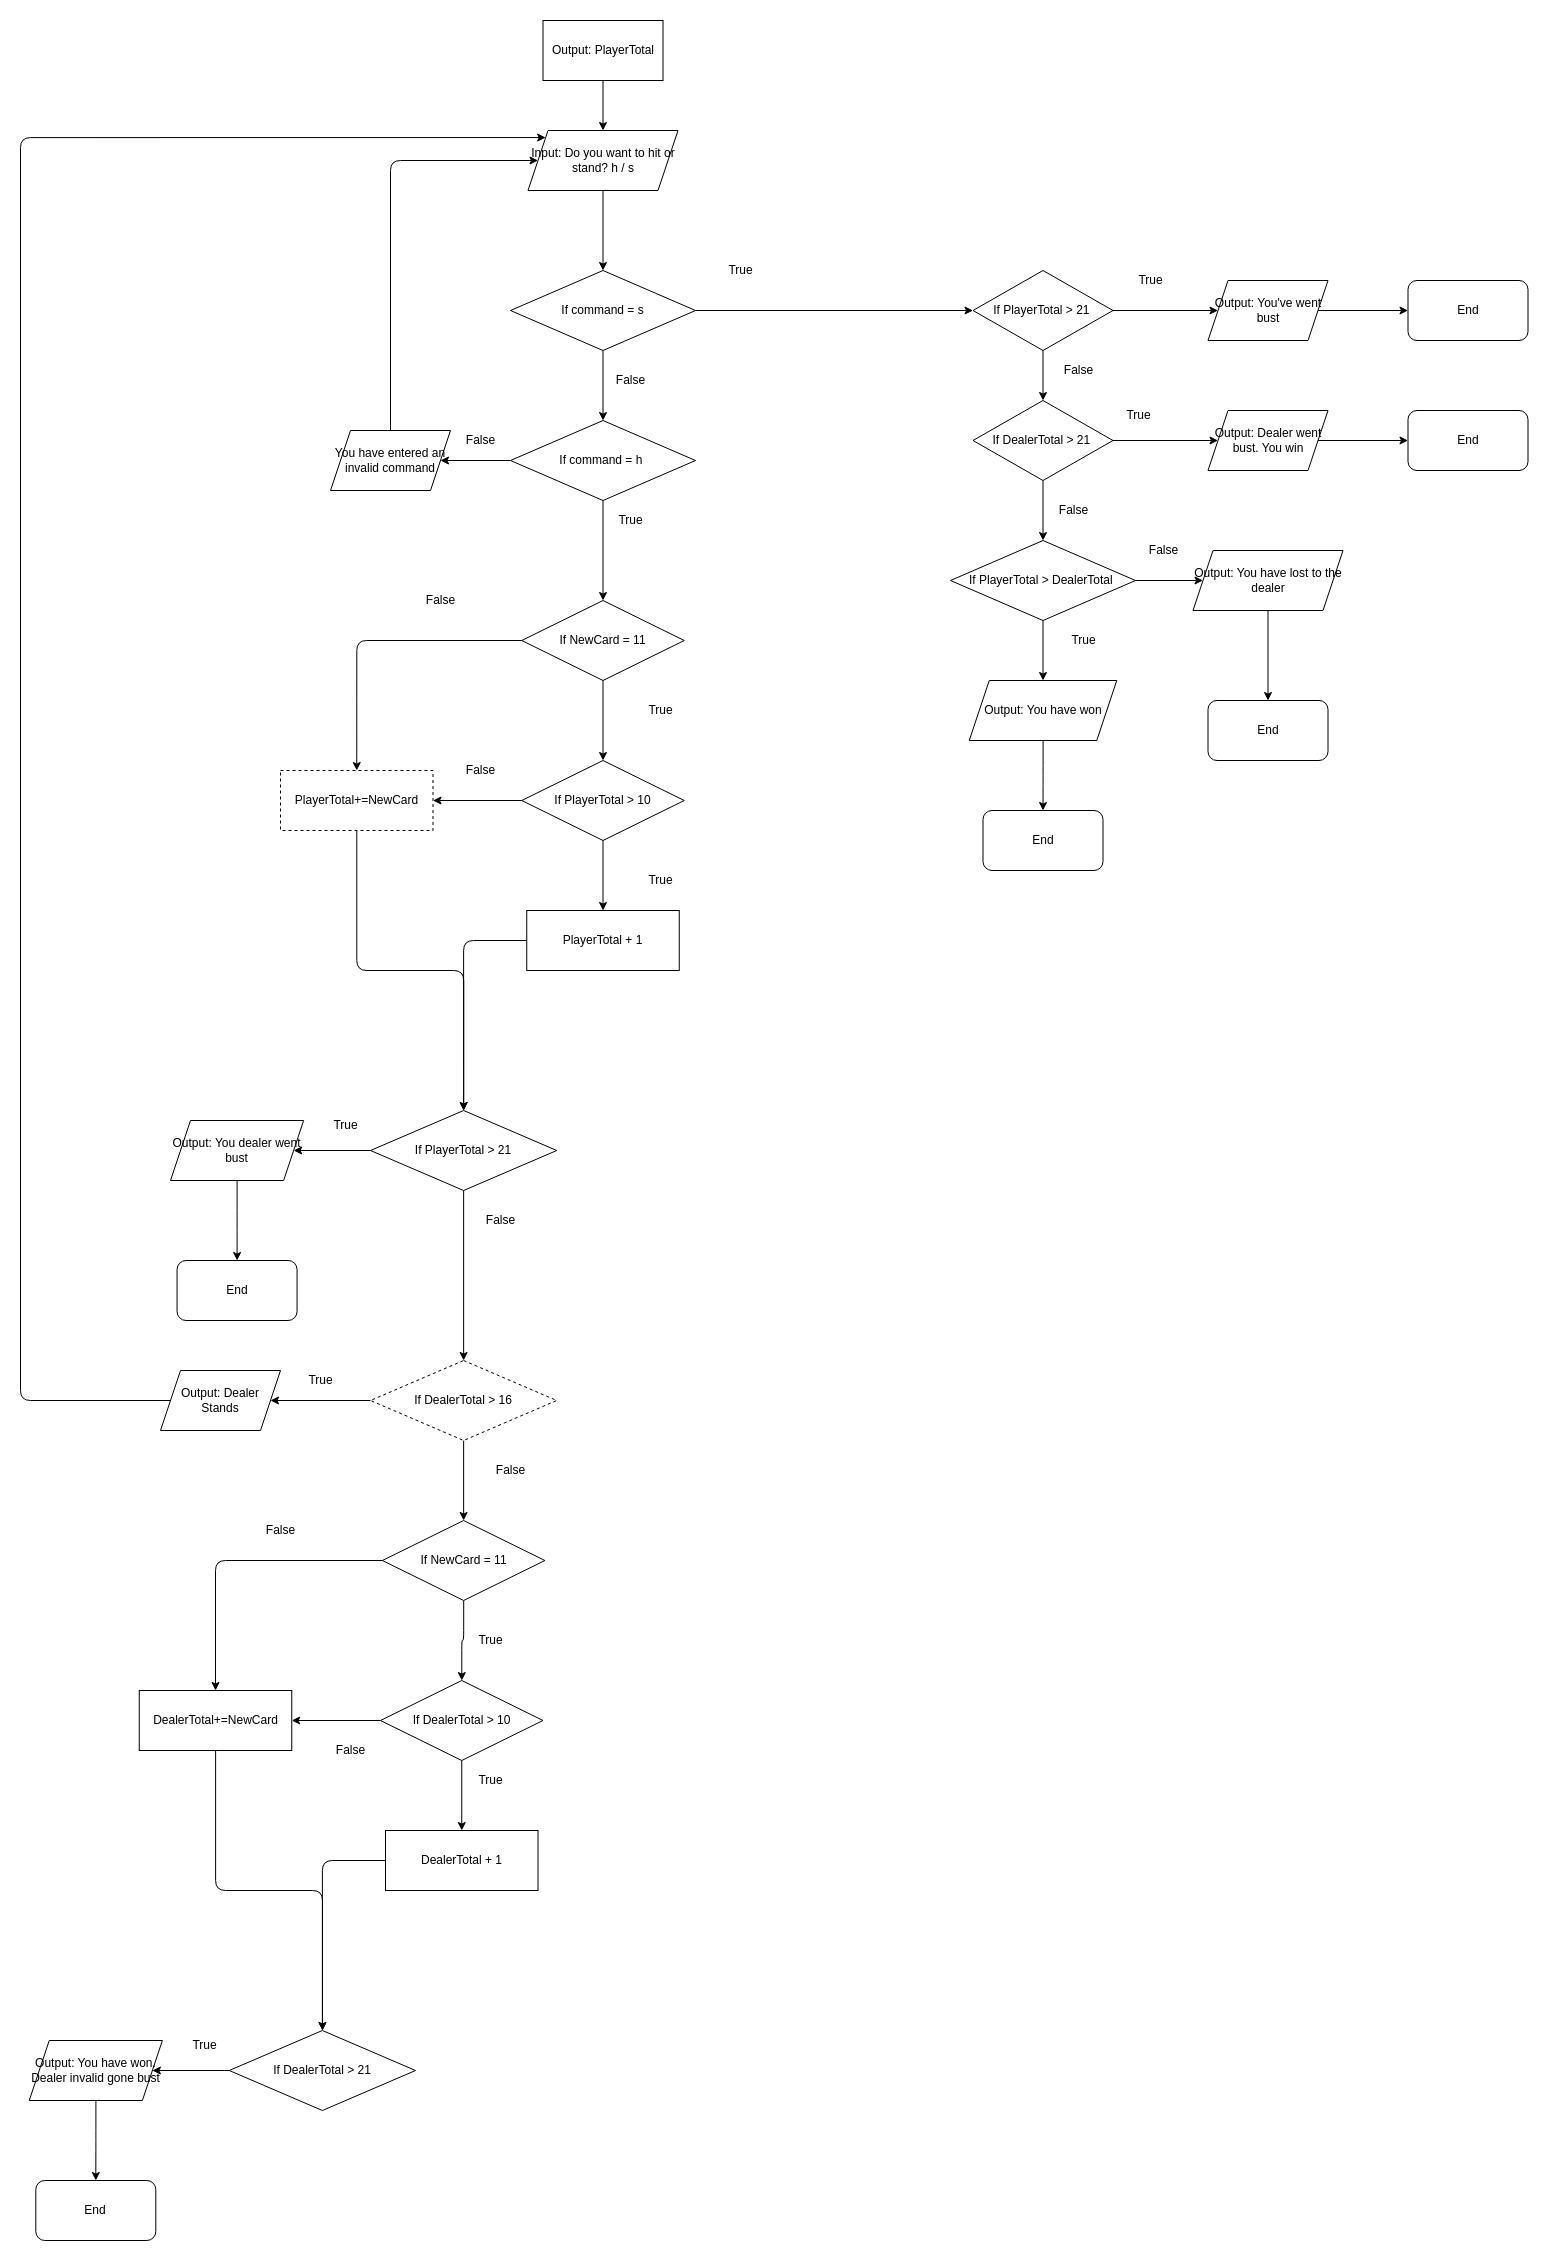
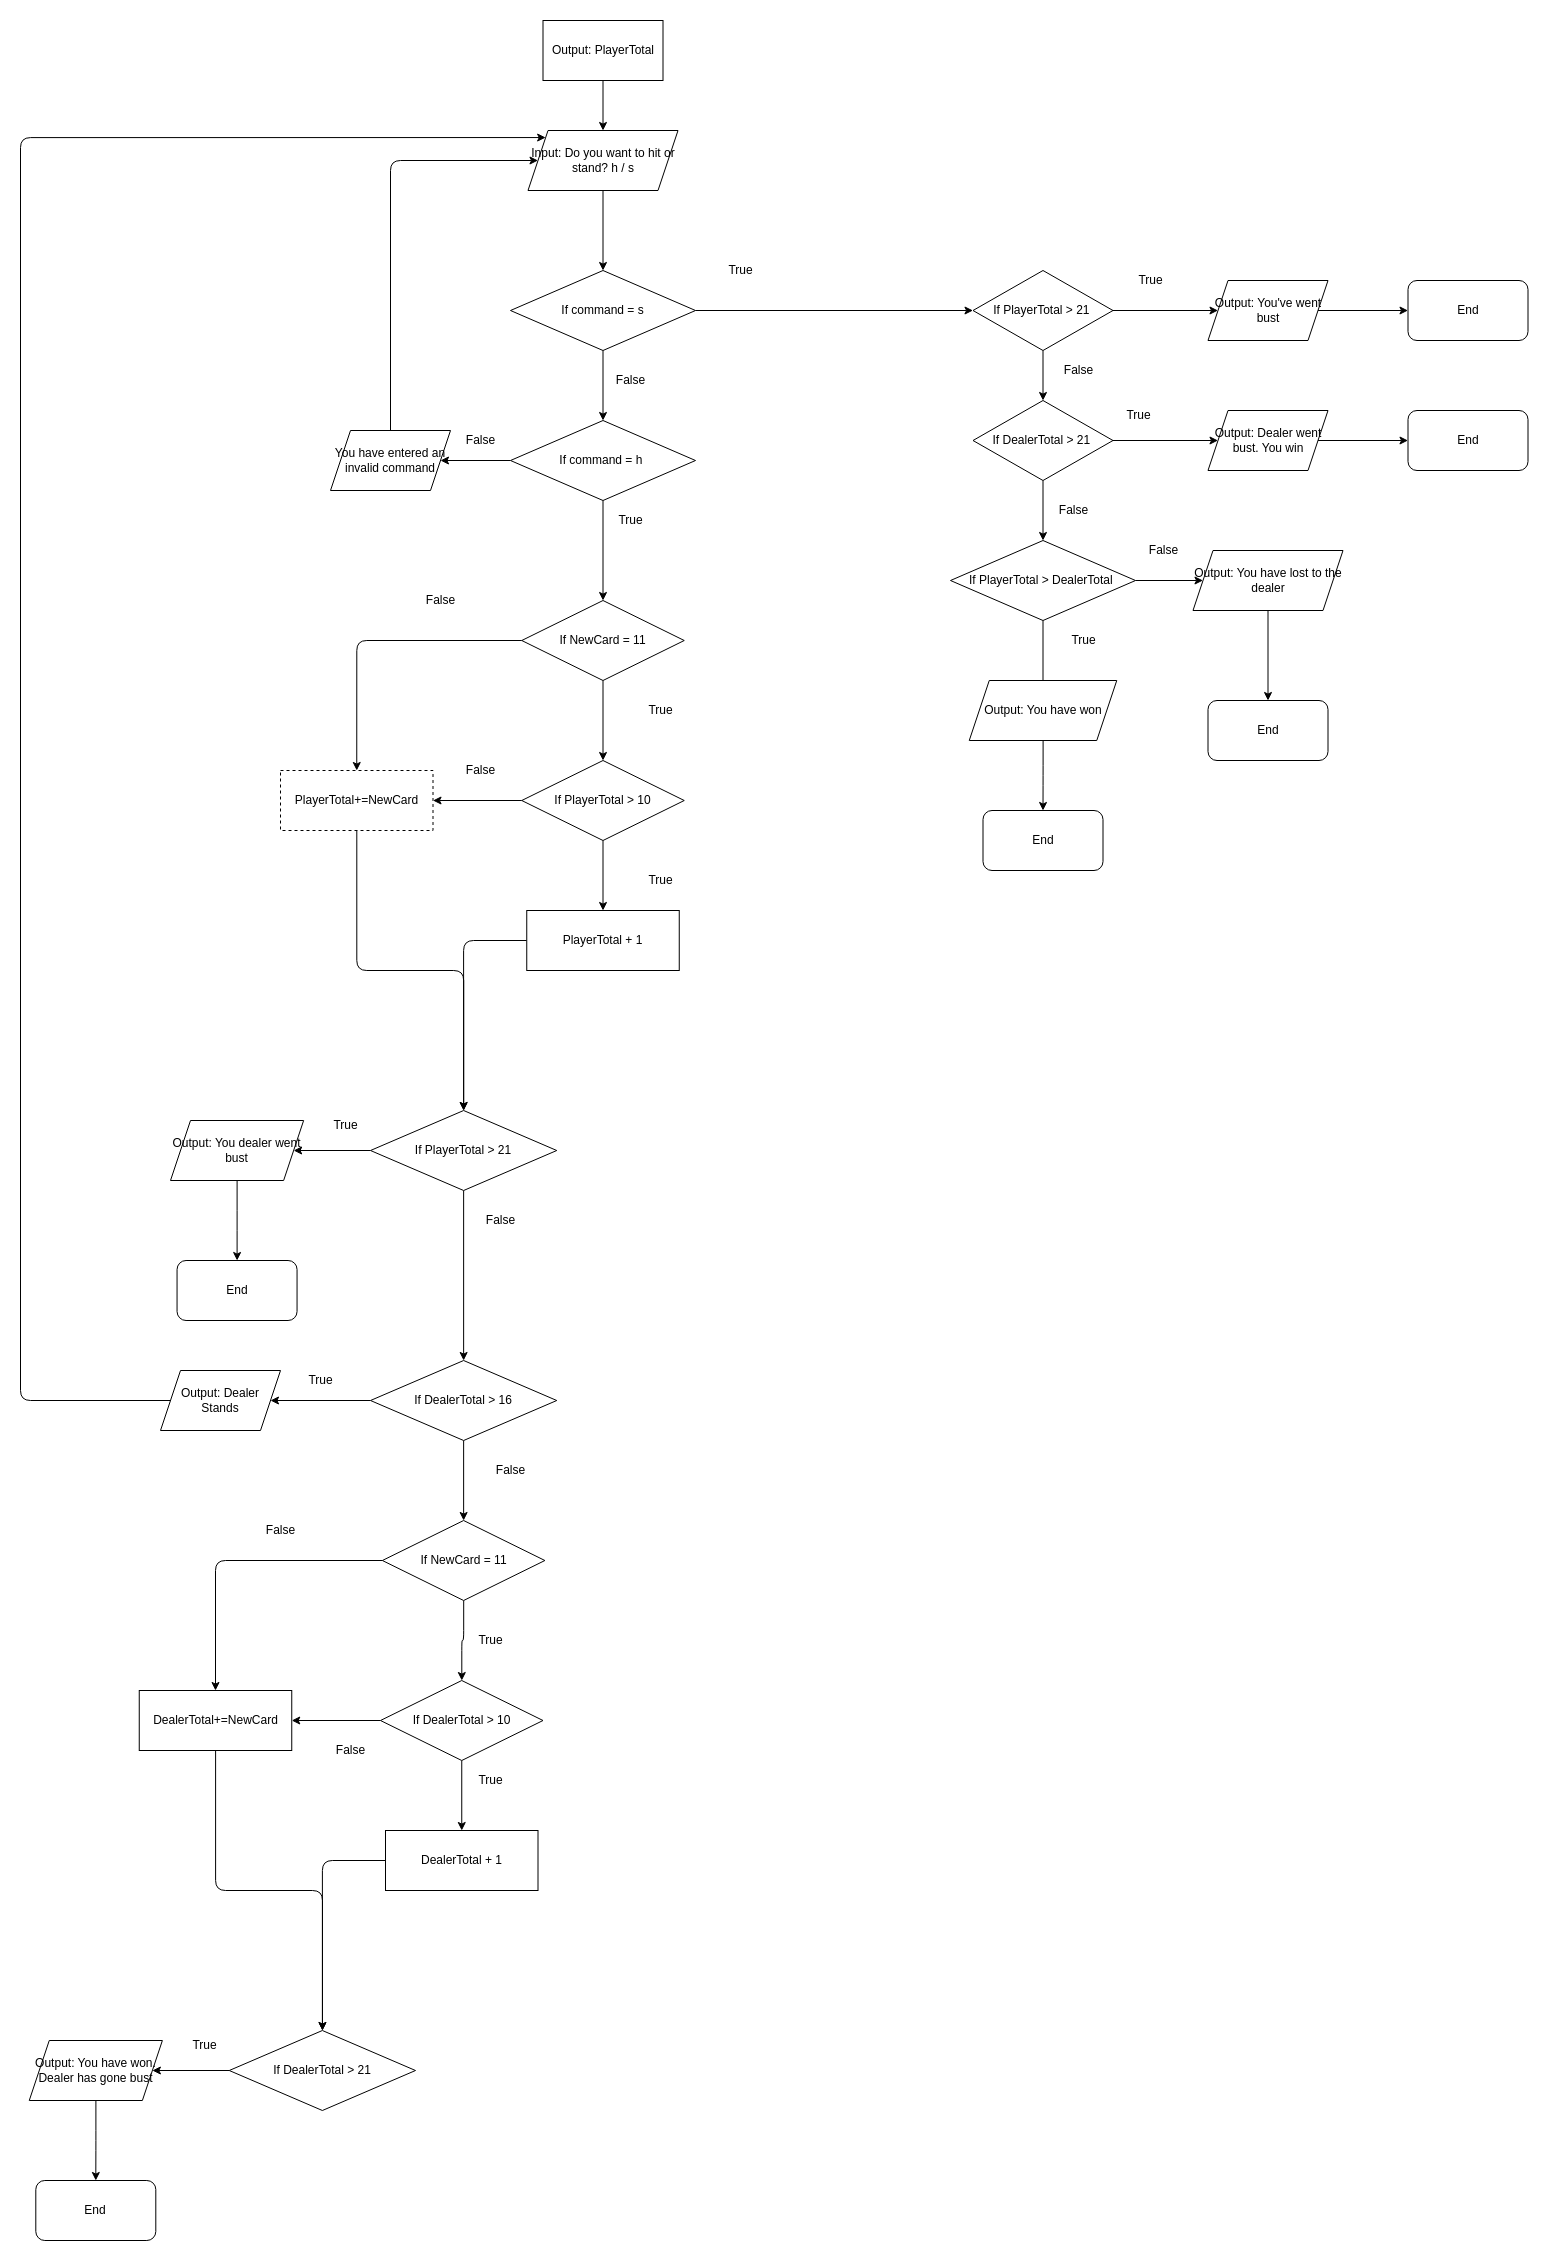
edge "If PlayerTotal > DealerTotal" -> "Output: You have won": arrowhead classic -> none
node "If DealerTotal > 16": style dashed -> solid
node "Output: You have won. Dealer invalid gone bust": label "Output: You have won. Dealer invalid gone bust" -> "Output: You have won. Dealer has gone bust"
